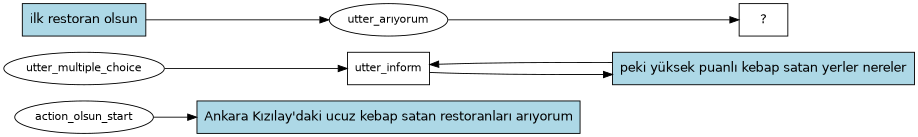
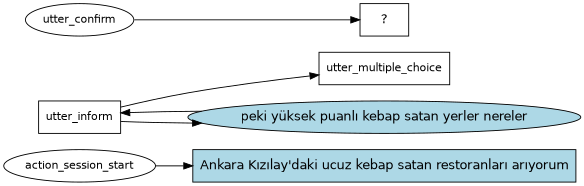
node "ilk restoran olsun": removed
node "utter_arıyorum": label "utter_arıyorum" -> "utter_confirm"
node "utter_multiple_choice": shape ellipse -> box
edge "utter_multiple_choice" -> "utter_inform": reversed
node "peki yüksek puanlı kebap satan yerler nereler": shape box -> ellipse
node "action_olsun_start": label "action_olsun_start" -> "action_session_start"
